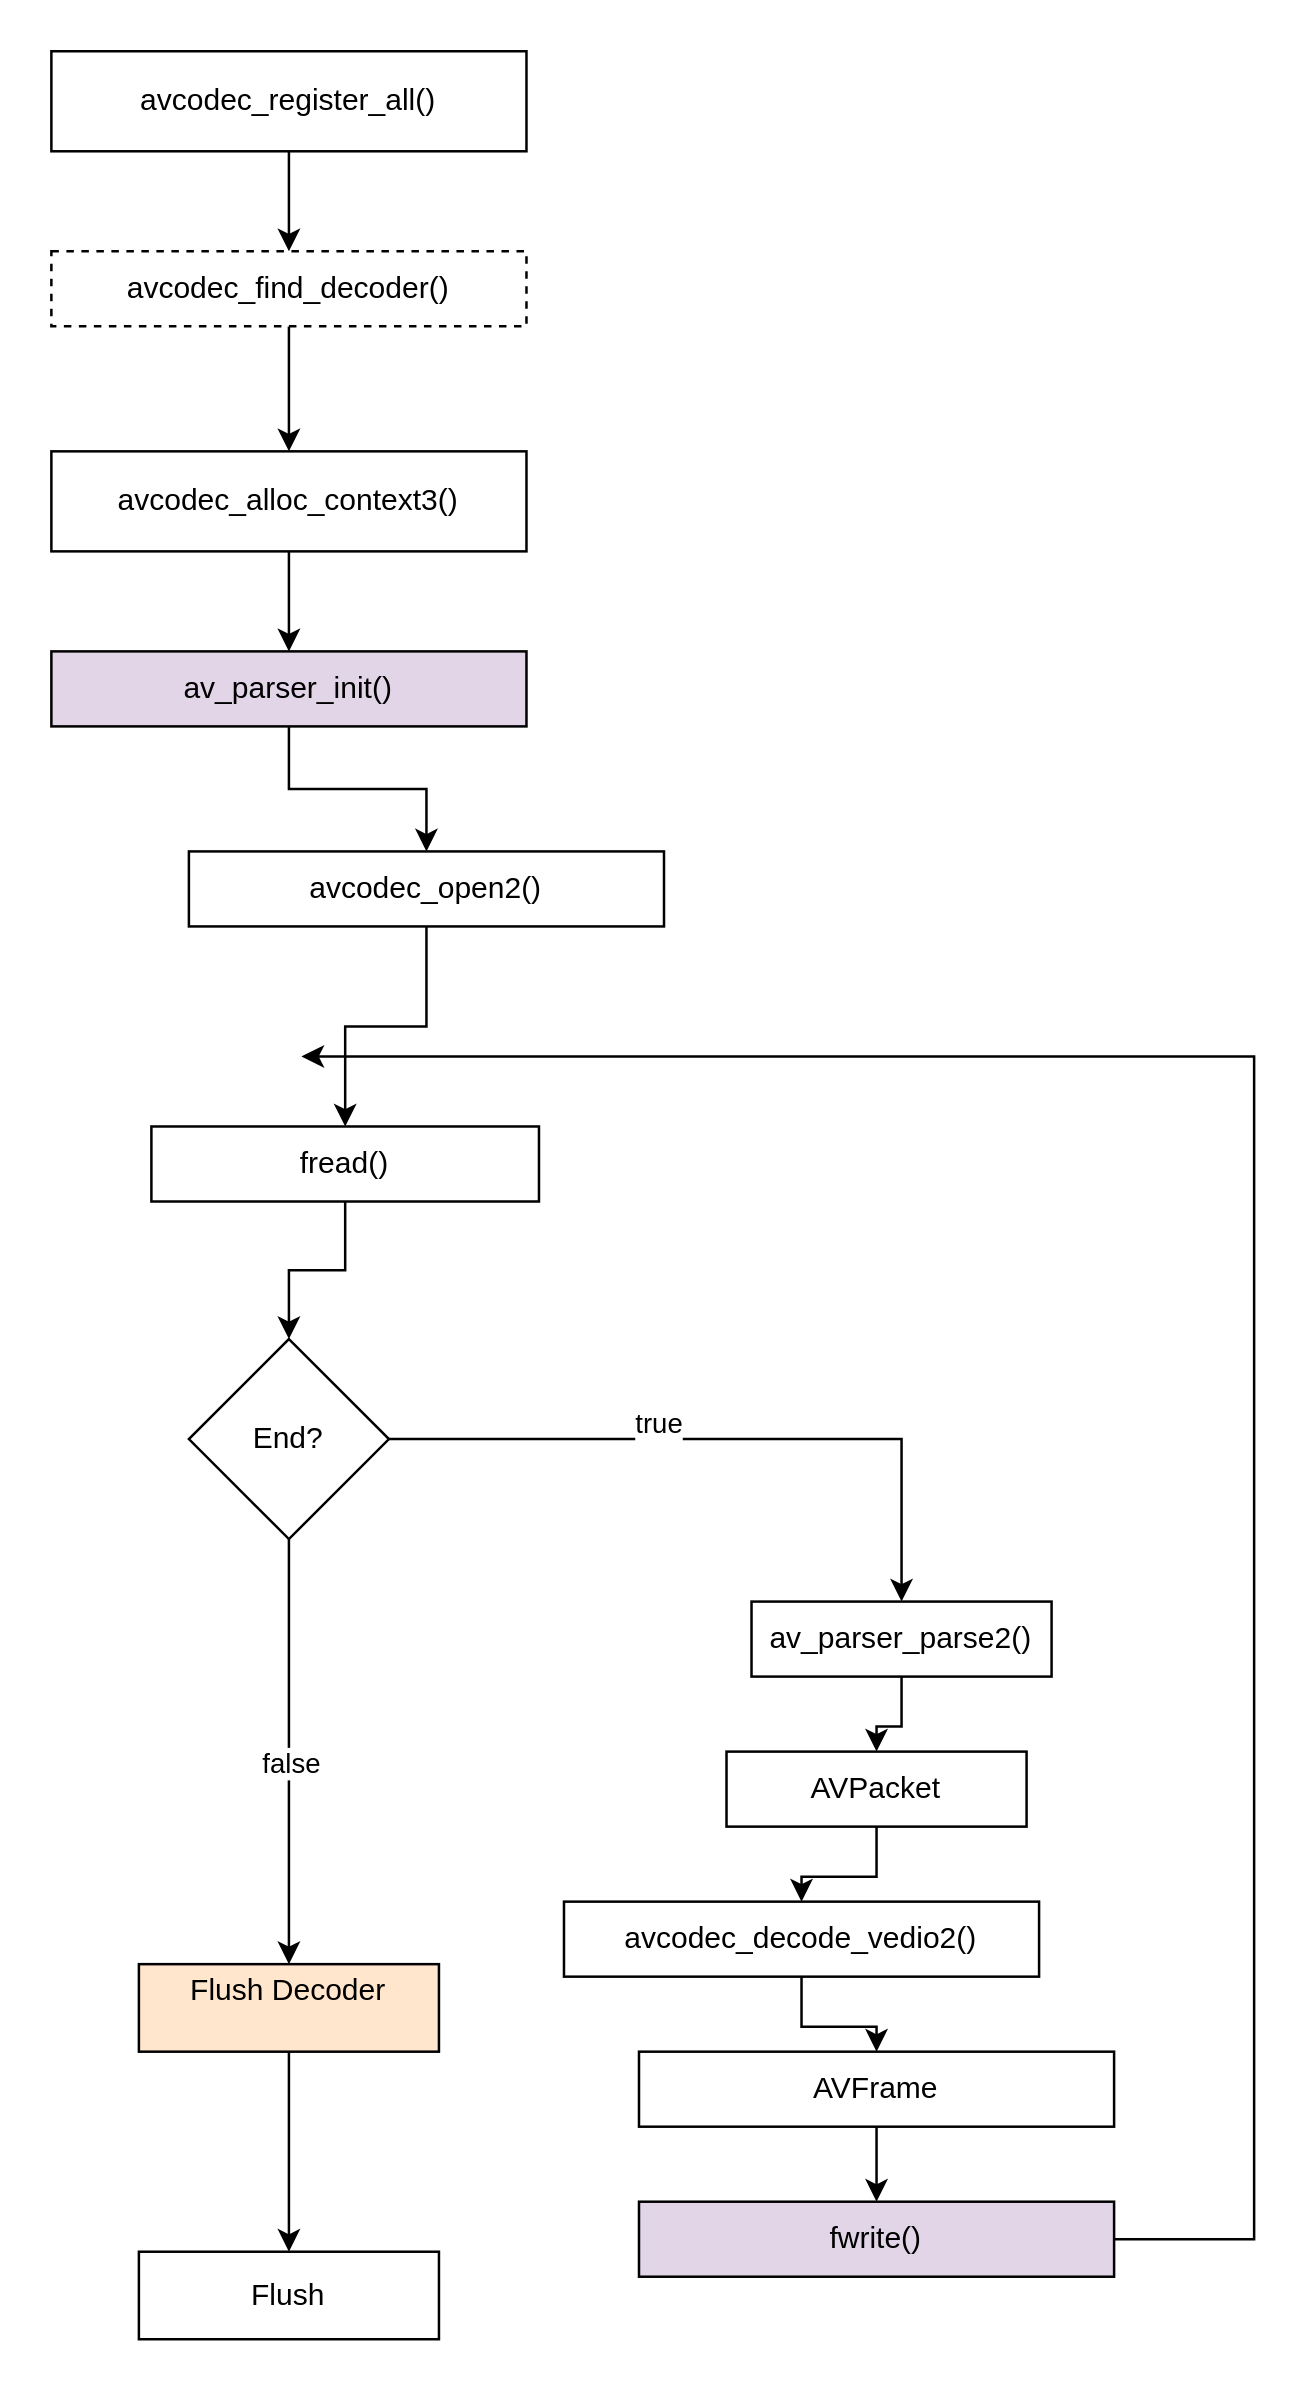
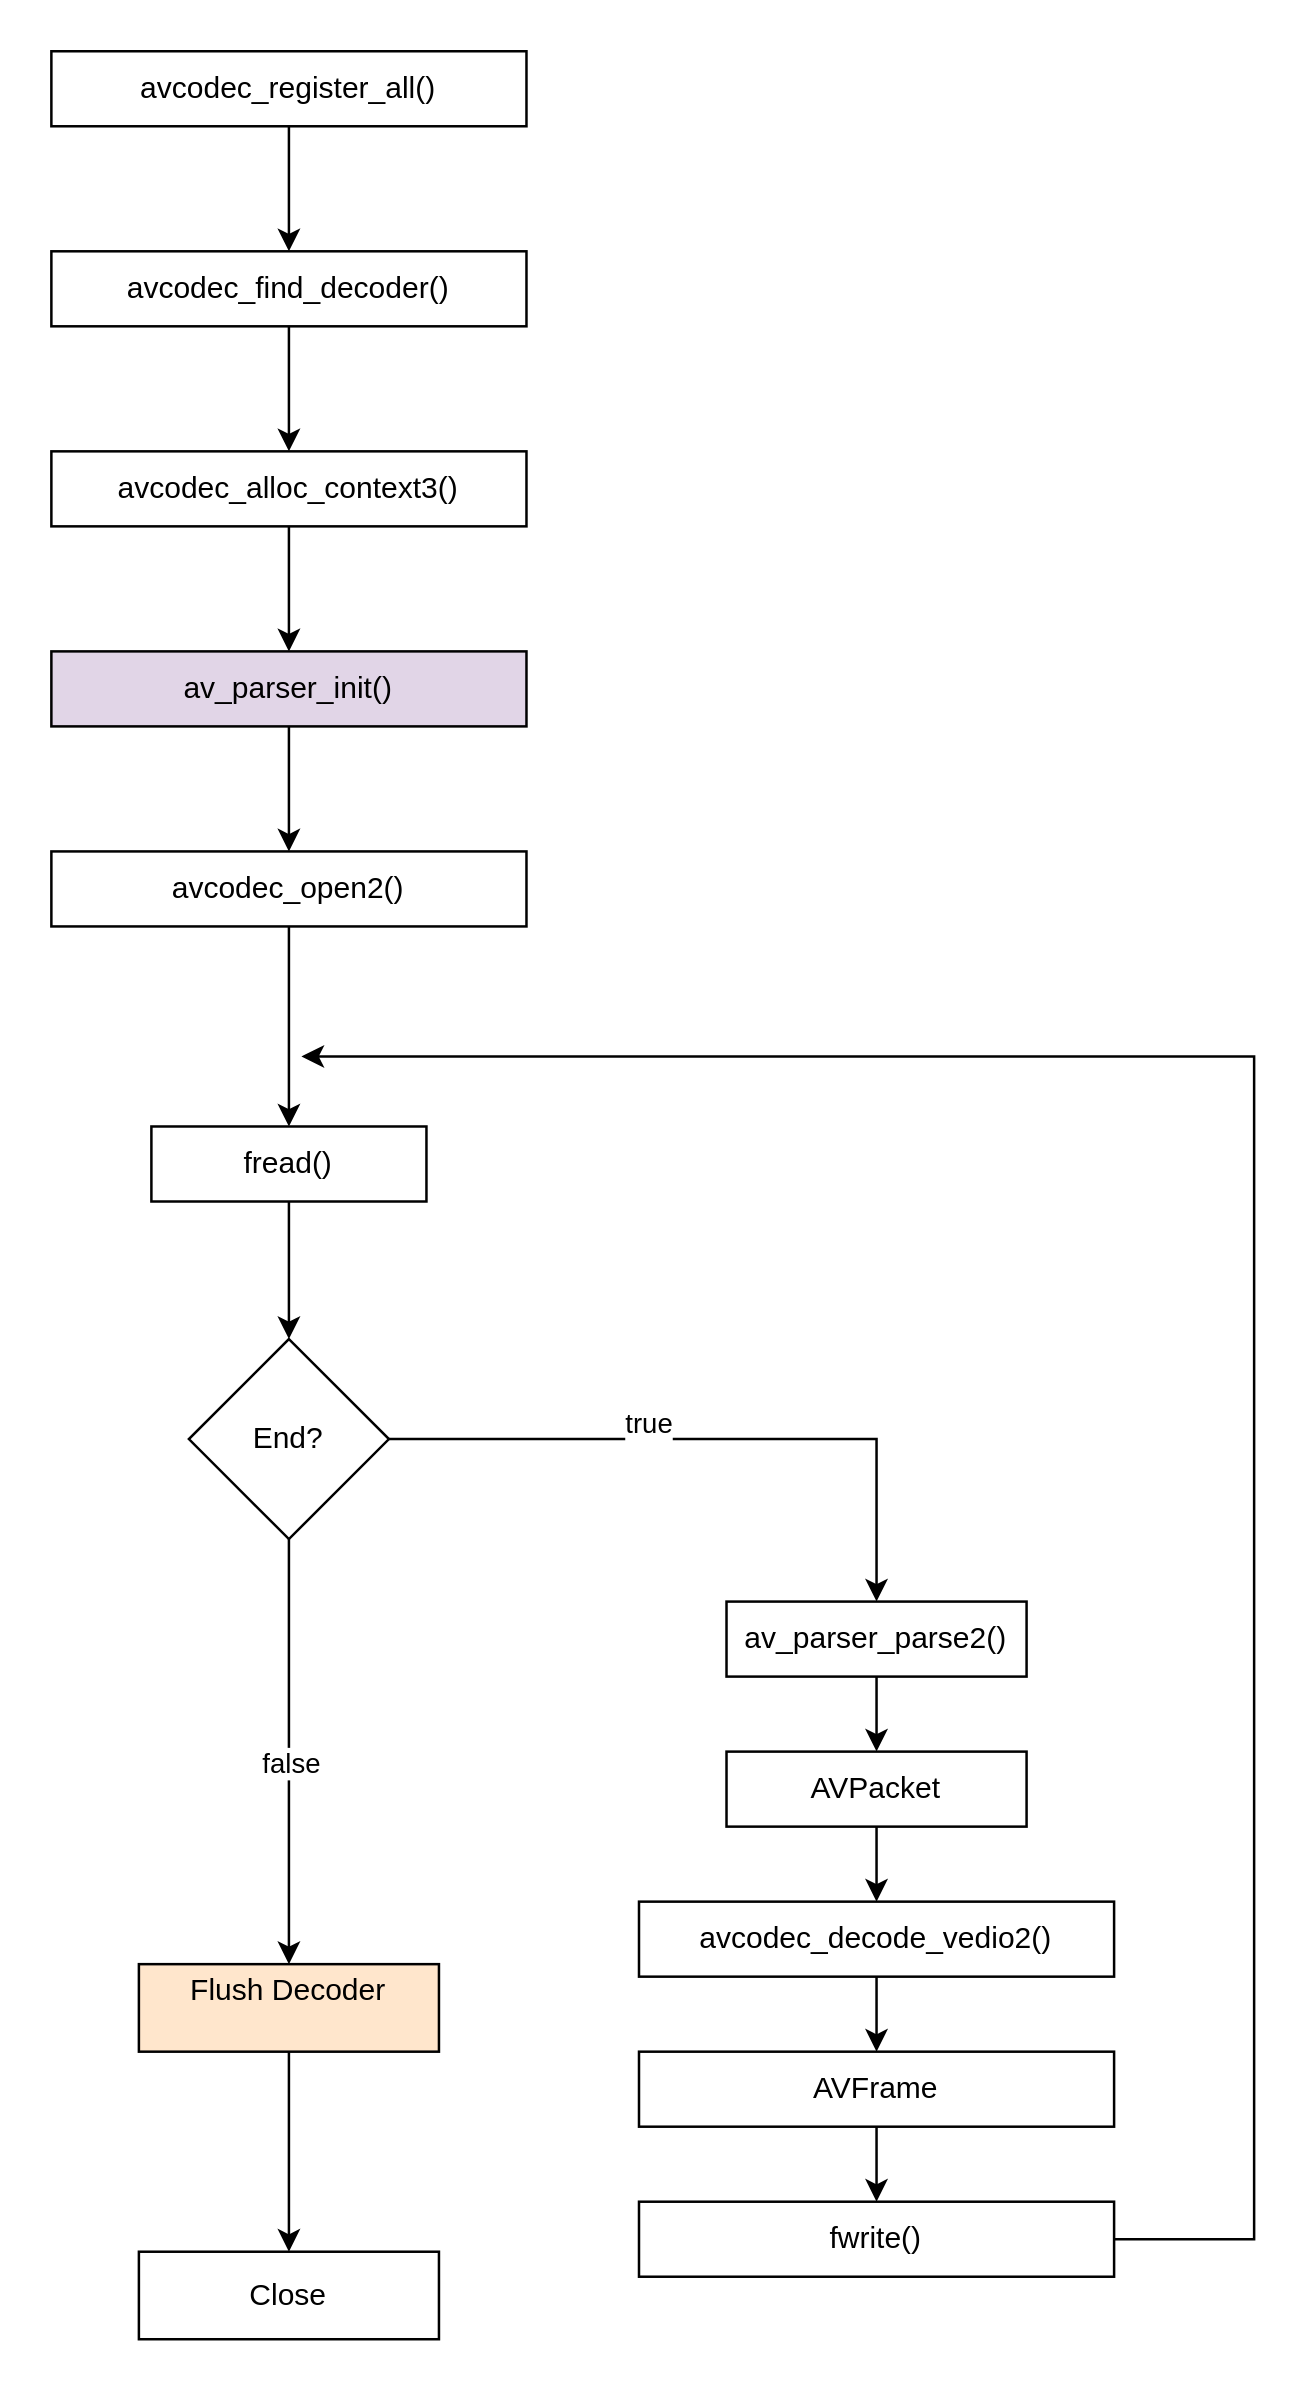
node "avcodec_register_all()": size 475x100 -> 475x75
node "avcodec_find_decoder()": style dashed -> solid
node "avcodec_alloc_context3()": size 475x100 -> 475x75
node "avcodec_open2()": moved (426, 889) -> (289, 889)
node "fread()": size 388x75 -> 275x75
node "av_parser_parse2()": moved (901, 1639) -> (876, 1639)
node "avcodec_decode_vedio2()": moved (801, 1939) -> (876, 1939)
node "fwrite()": fillcolor #e1d5e7 -> #ffffff
node "Flush": label "Flush" -> "Close"
